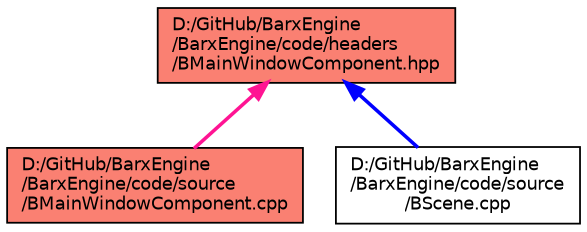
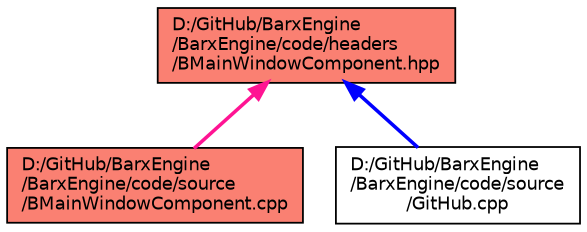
node "D:/GitHub/BarxEngine /BarxEngine/code/source /BScene.cpp": label "D:/GitHub/BarxEngine /BarxEngine/code/source /BScene.cpp" -> "D:/GitHub/BarxEngine /BarxEngine/code/source /GitHub.cpp"
